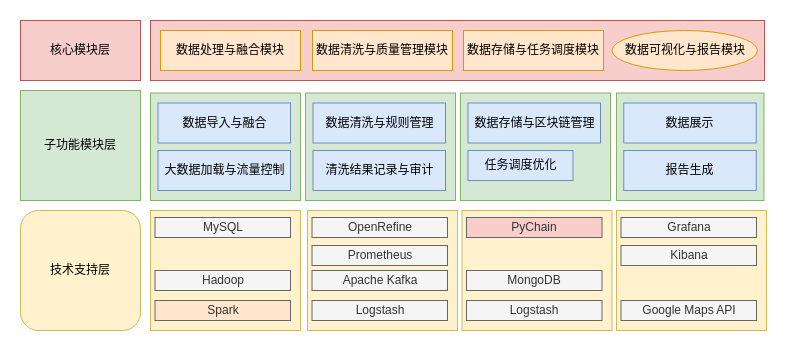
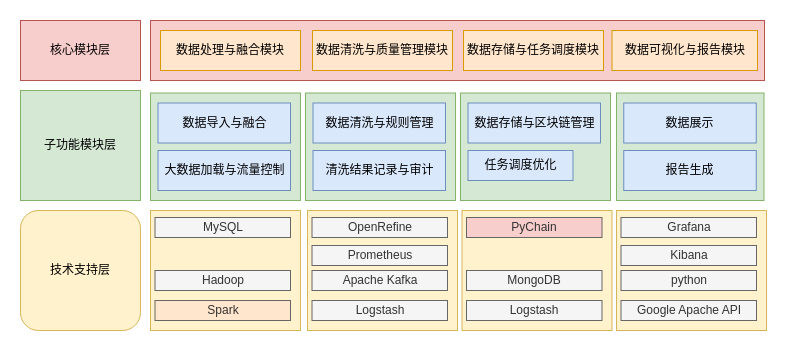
node "数据可视化与报告模块": shape ellipse -> rectangle
node "python": added
node "Google Maps API": label "Google Maps API" -> "Google Apache API"
